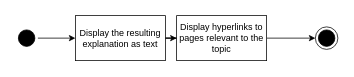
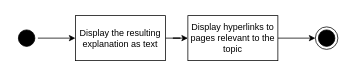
node "Display hyperlinks to pages relevant to the topic": moved (222, 38) -> (233, 38)
